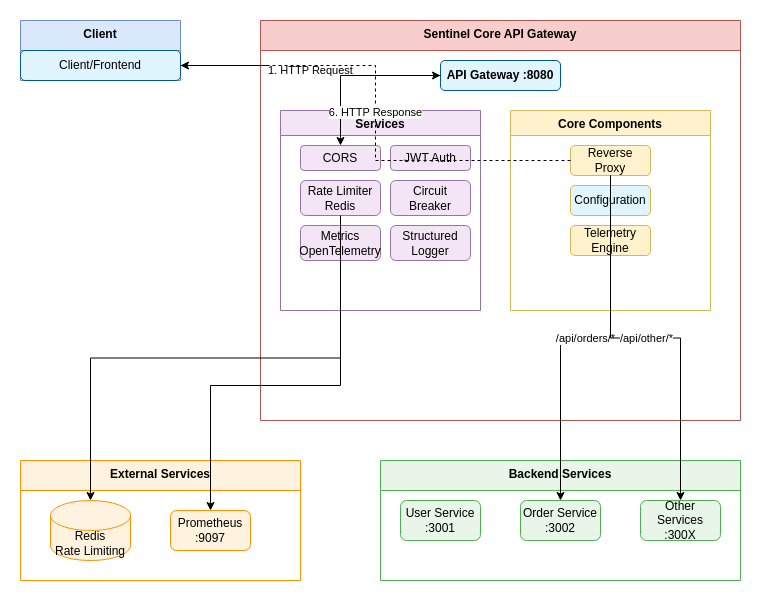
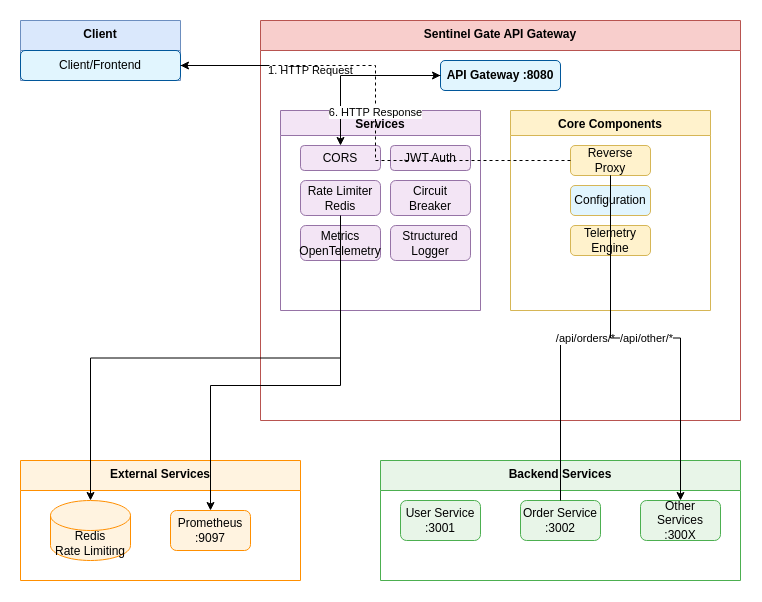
node "Sentinel Core API Gateway": label "Sentinel Core API Gateway" -> "Sentinel Gate API Gateway"
edge "Reverse Proxy" -> "Order Service :3002": arrowhead classic -> none
